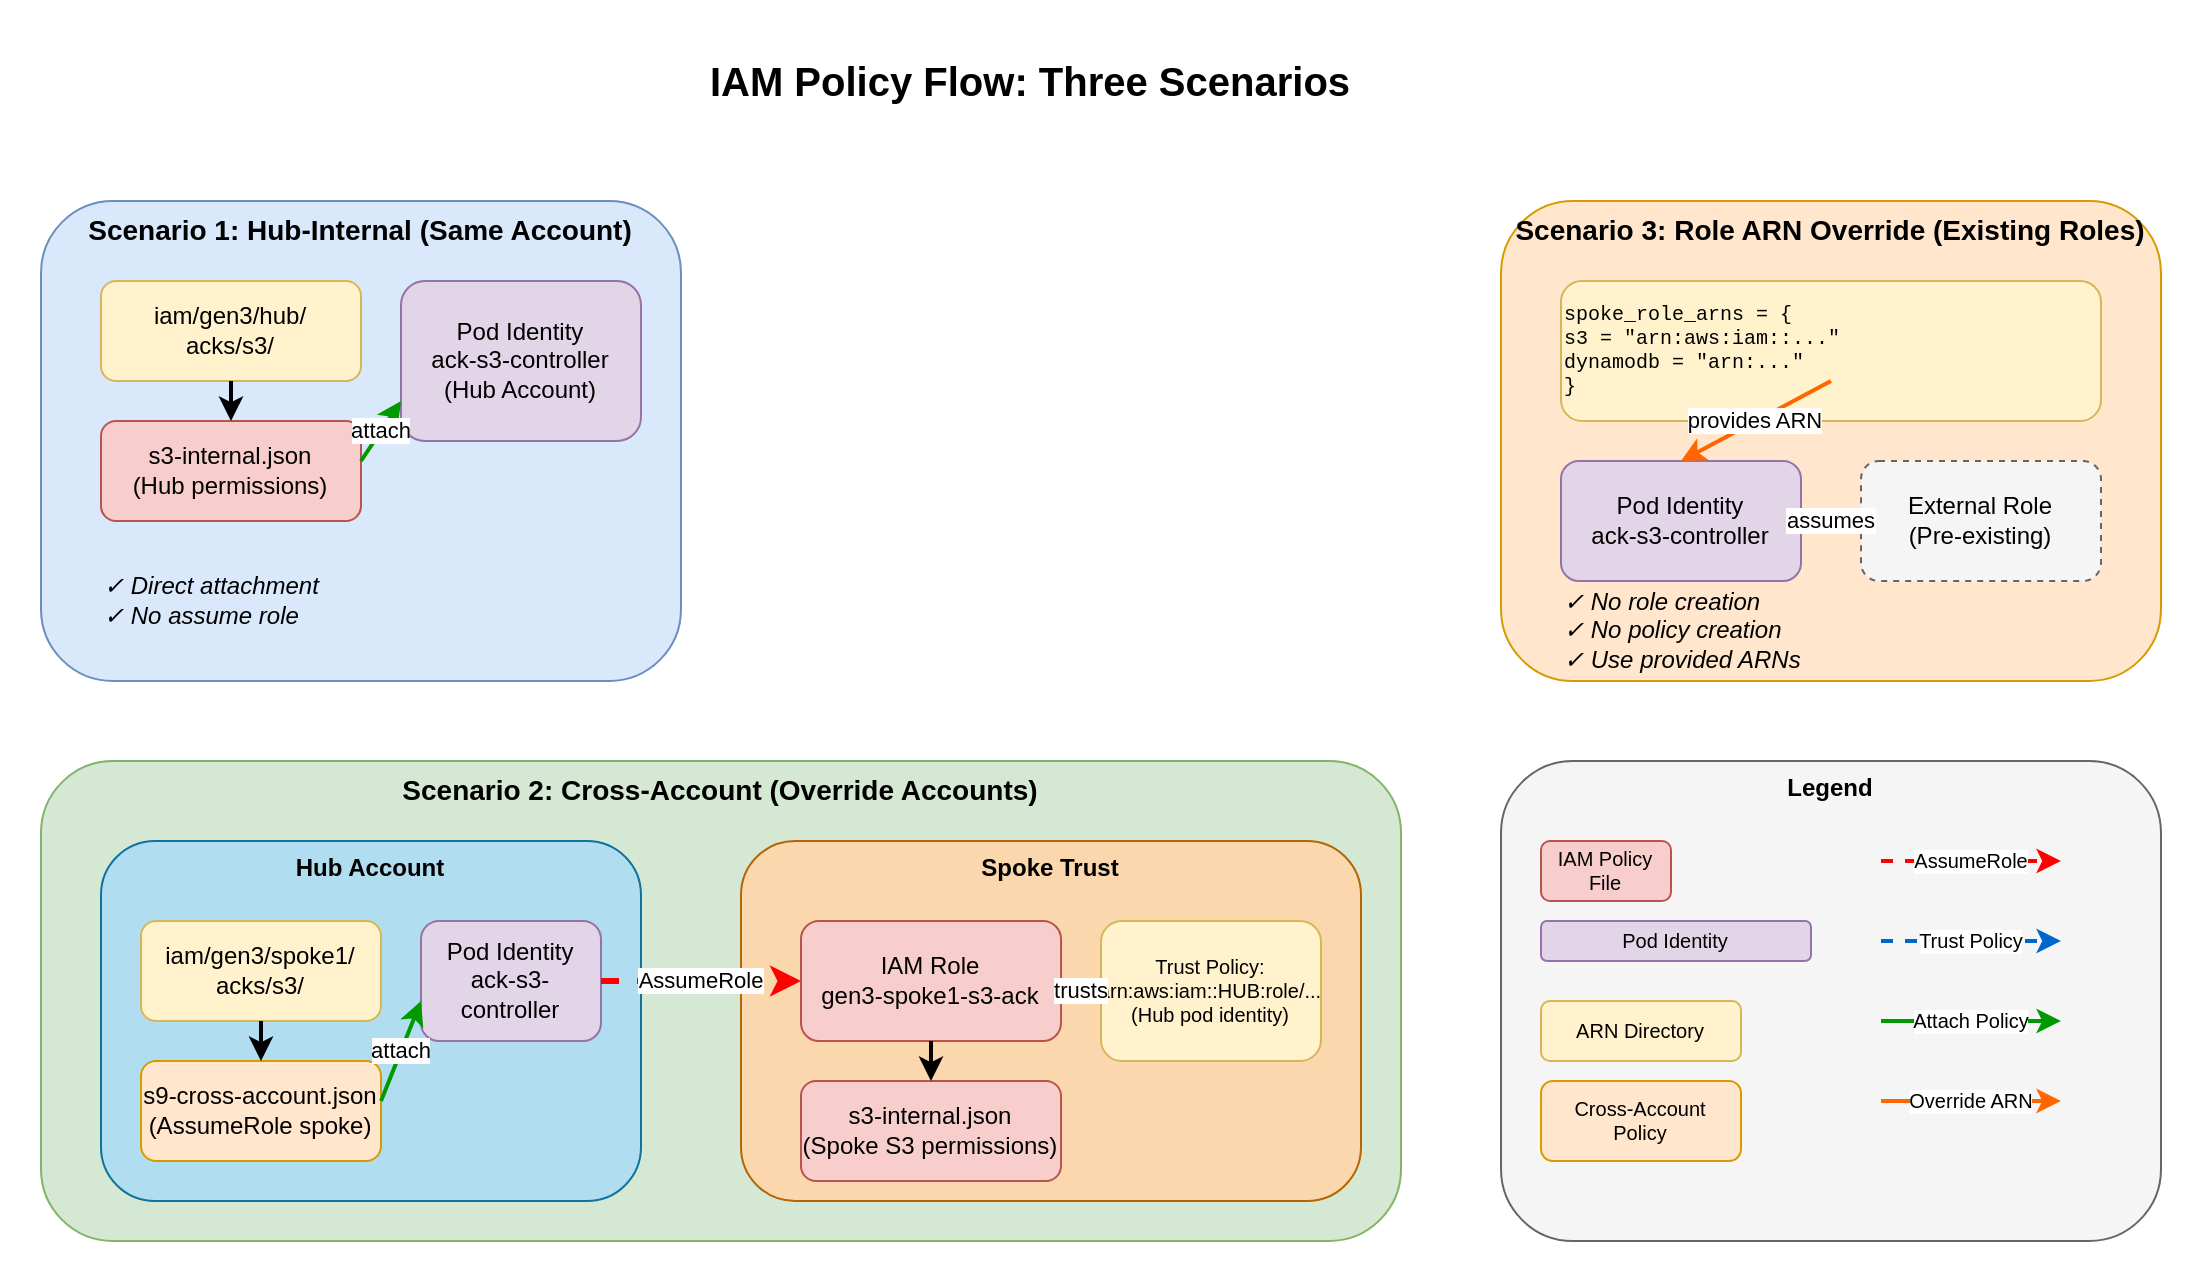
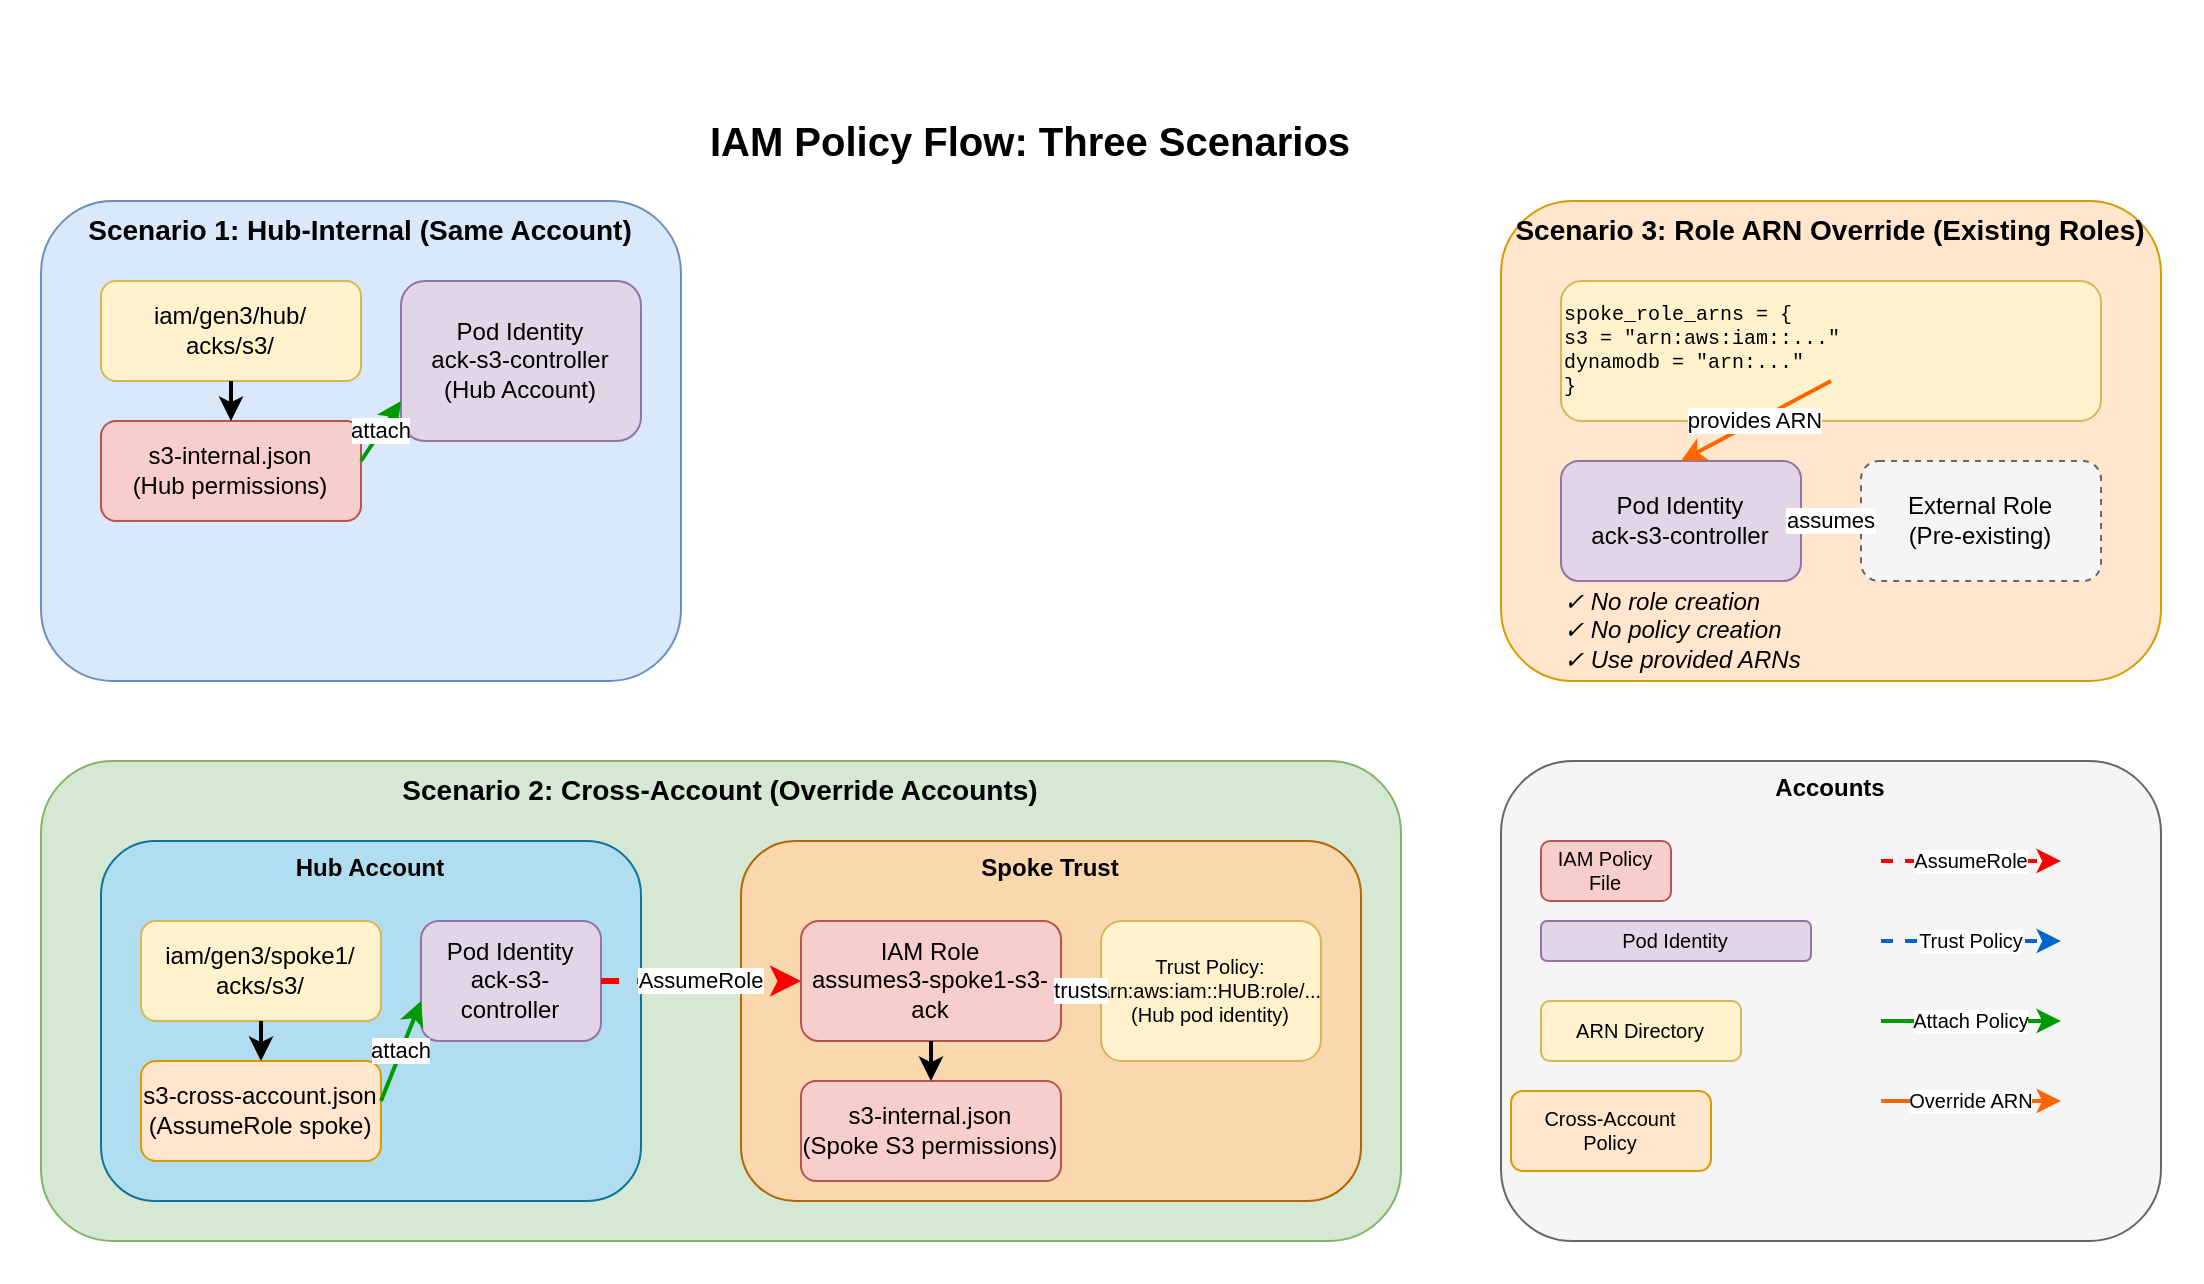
node "IAM Policy Flow: Three Scenarios": moved (1031, 81) -> (1031, 141)
node "✓ Direct attachment ✓ No assume role": removed
node "Legend": label "Legend" -> "Accounts"
node "IAM Role gen3-spoke1-s3-ack": label "IAM Role gen3-spoke1-s3-ack" -> "IAM Role assumes3-spoke1-s3-ack"
node "s9-cross-account.json (AssumeRole spoke)": label "s9-cross-account.json (AssumeRole spoke)" -> "s3-cross-account.json (AssumeRole spoke)"
node "Cross-Account Policy": moved (1641, 1121) -> (1611, 1131)
